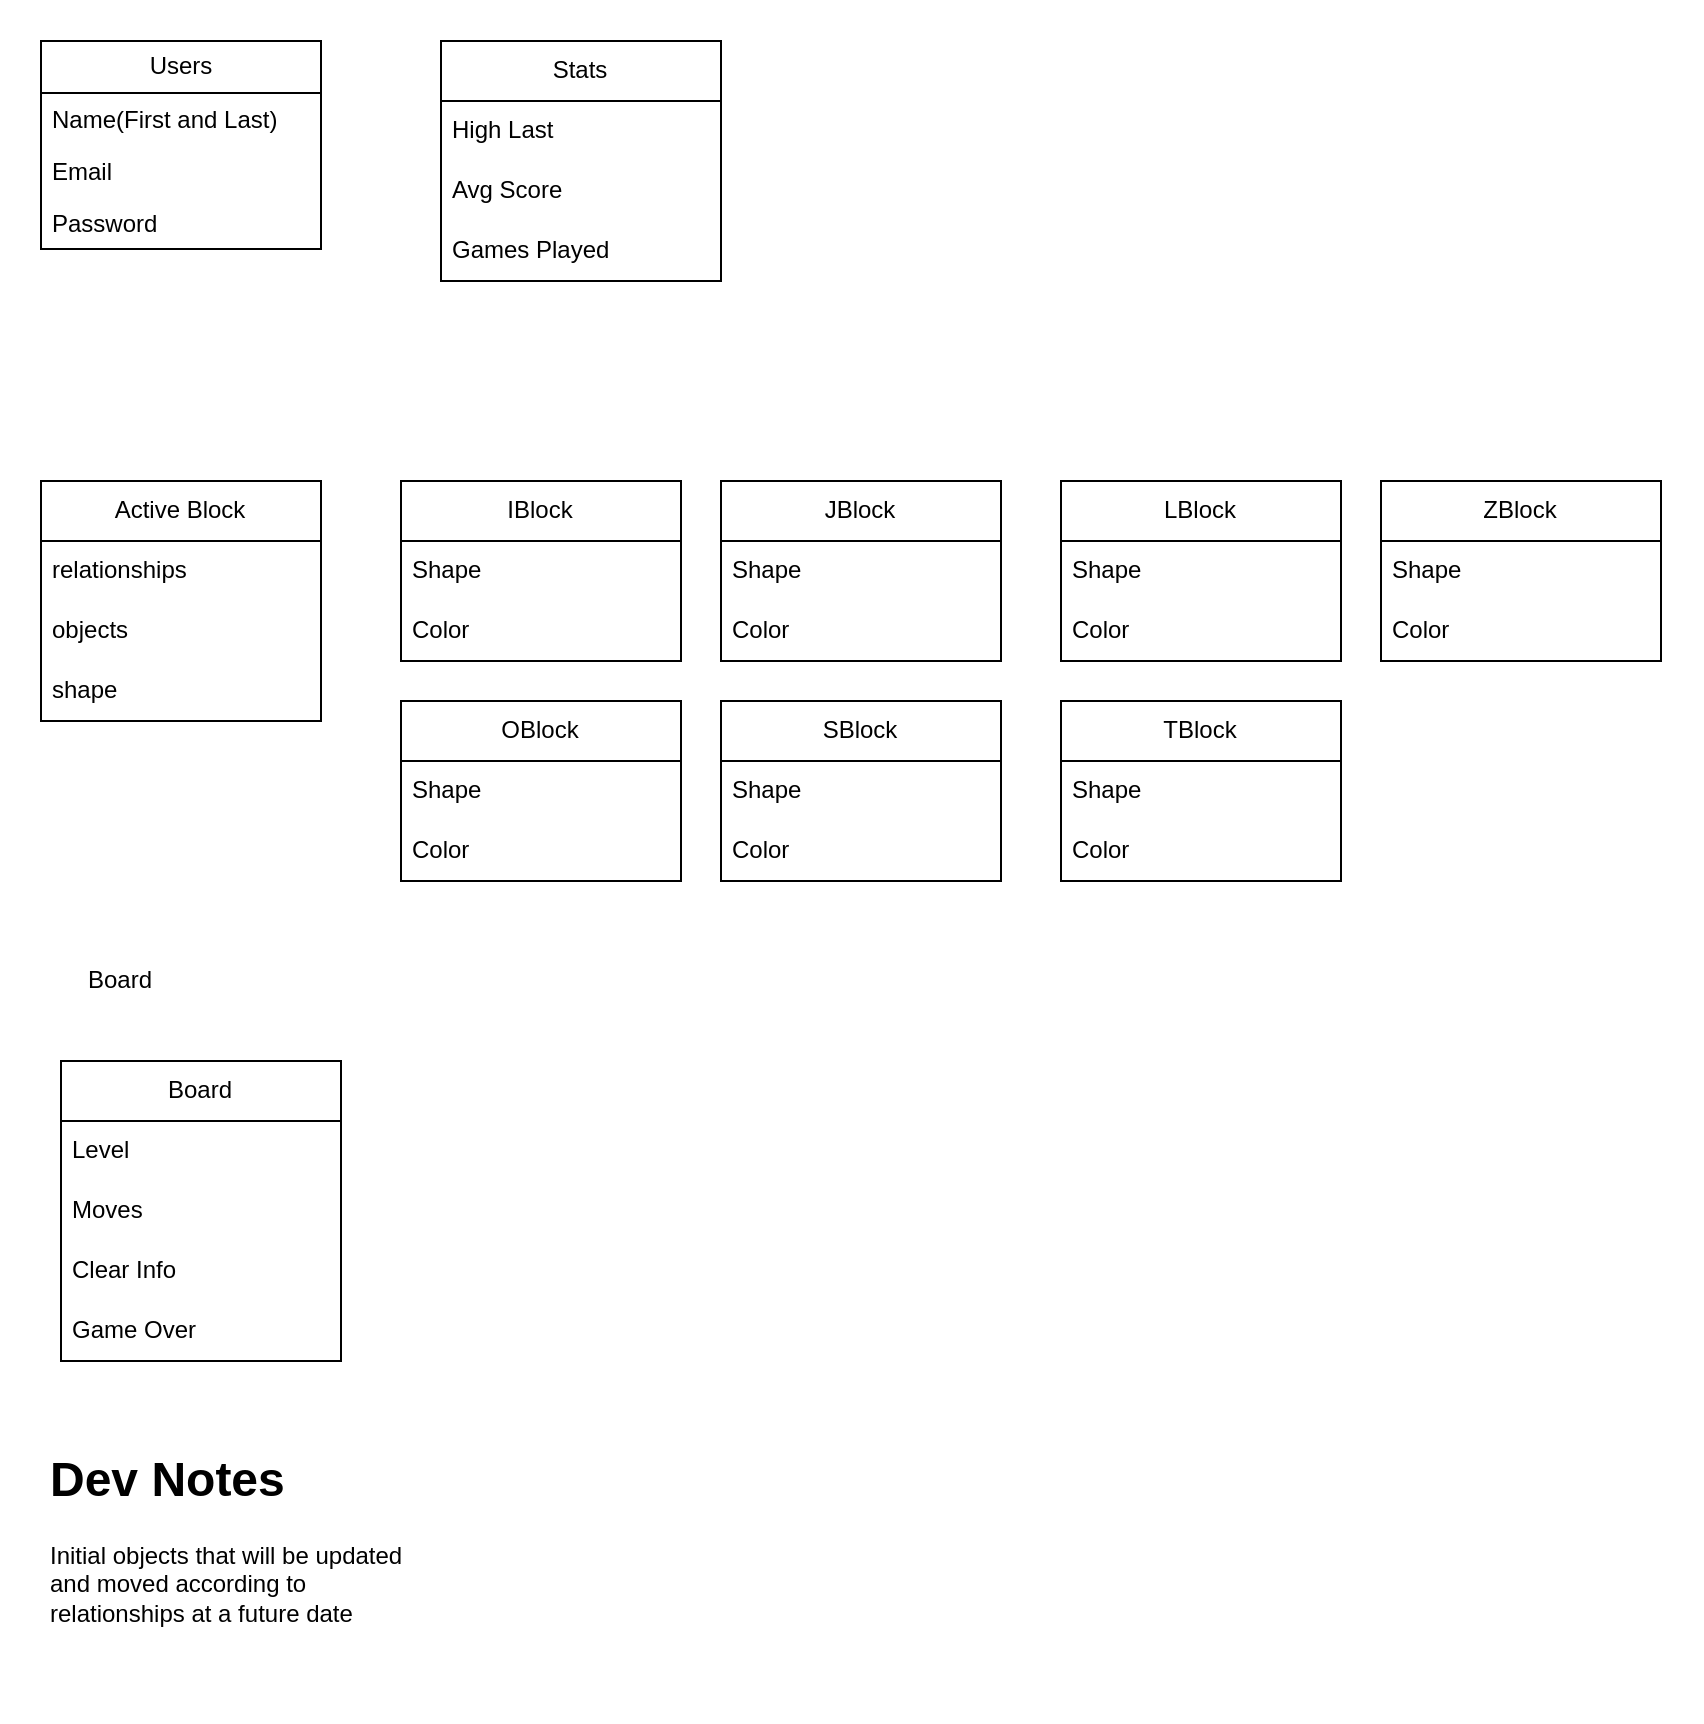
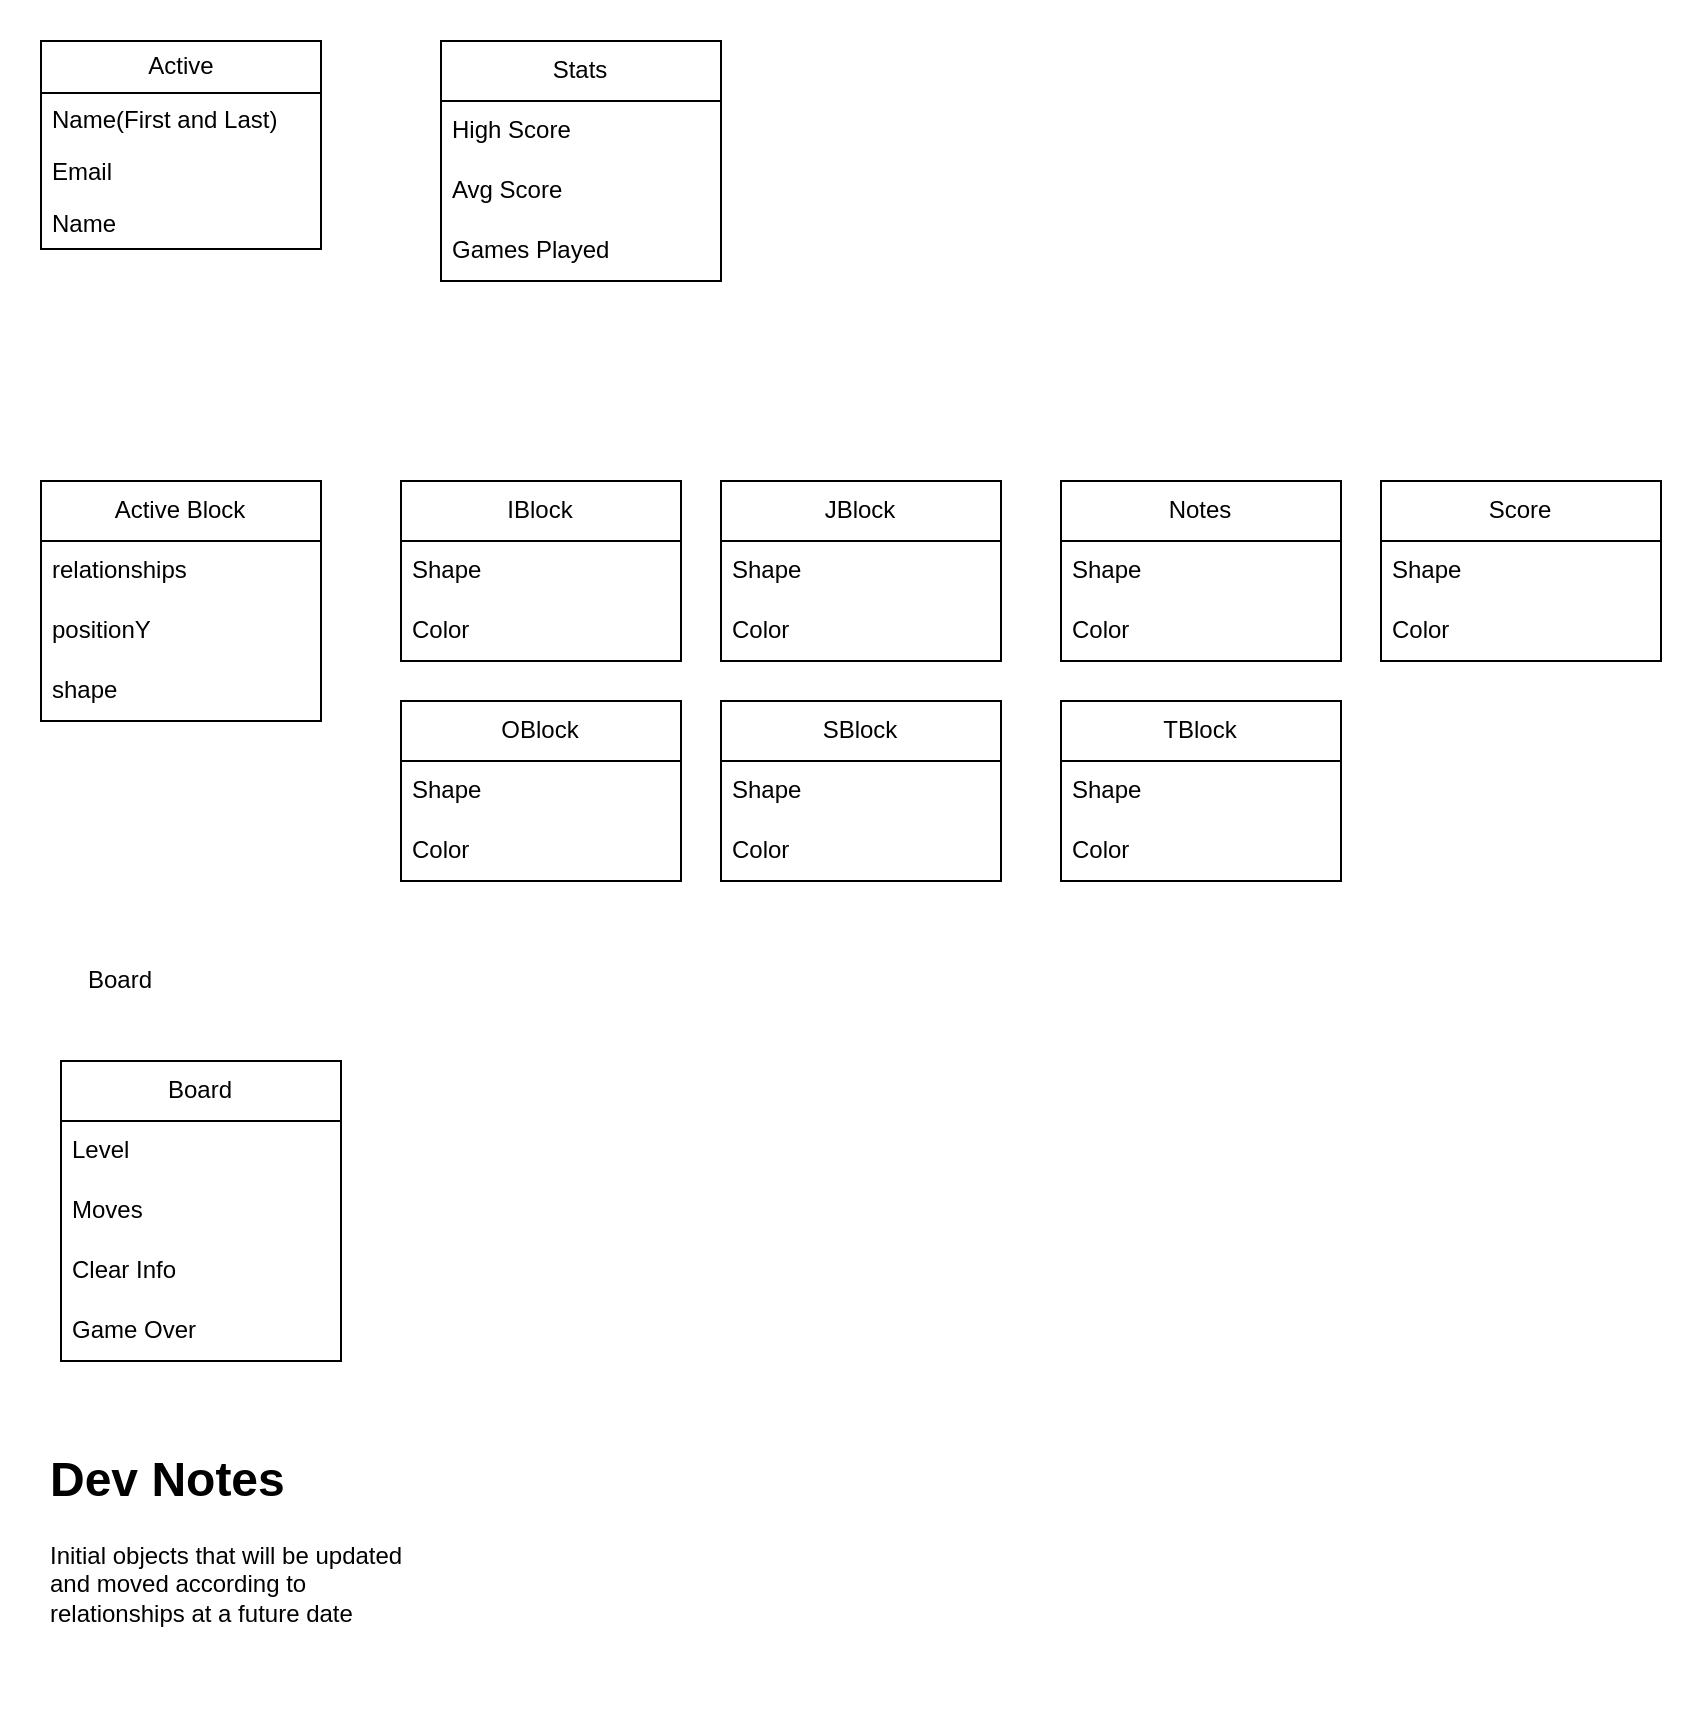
node "Users": label "Users" -> "Active"
node "High Last": label "High Last" -> "High Score"
node "Password": label "Password" -> "Name"
node "LBlock": label "LBlock" -> "Notes"
node "ZBlock": label "ZBlock" -> "Score"
node "objects": label "objects" -> "positionY"
